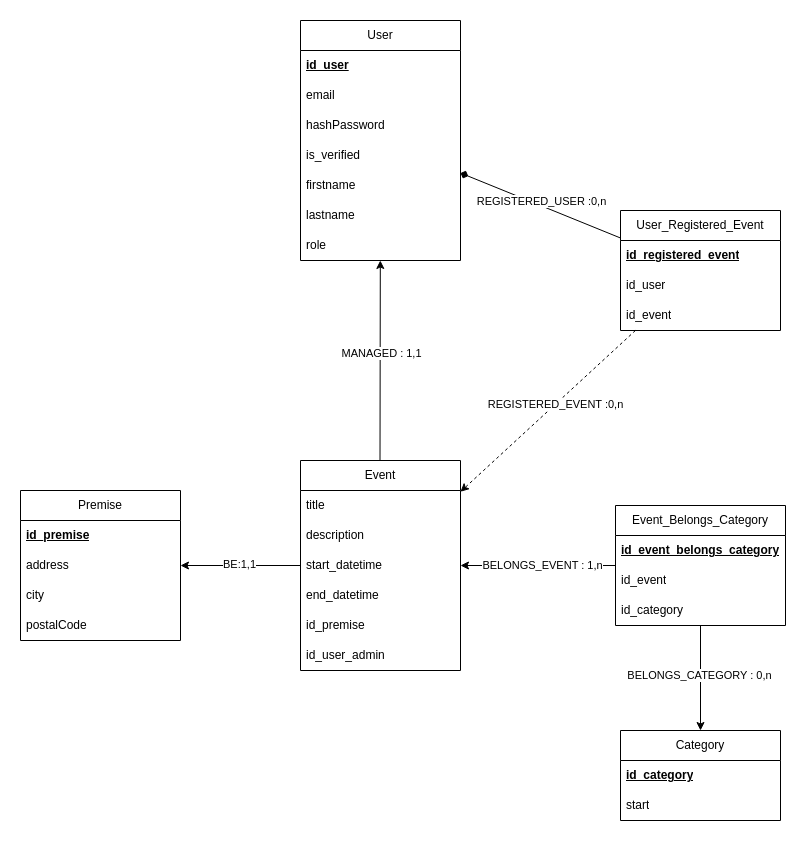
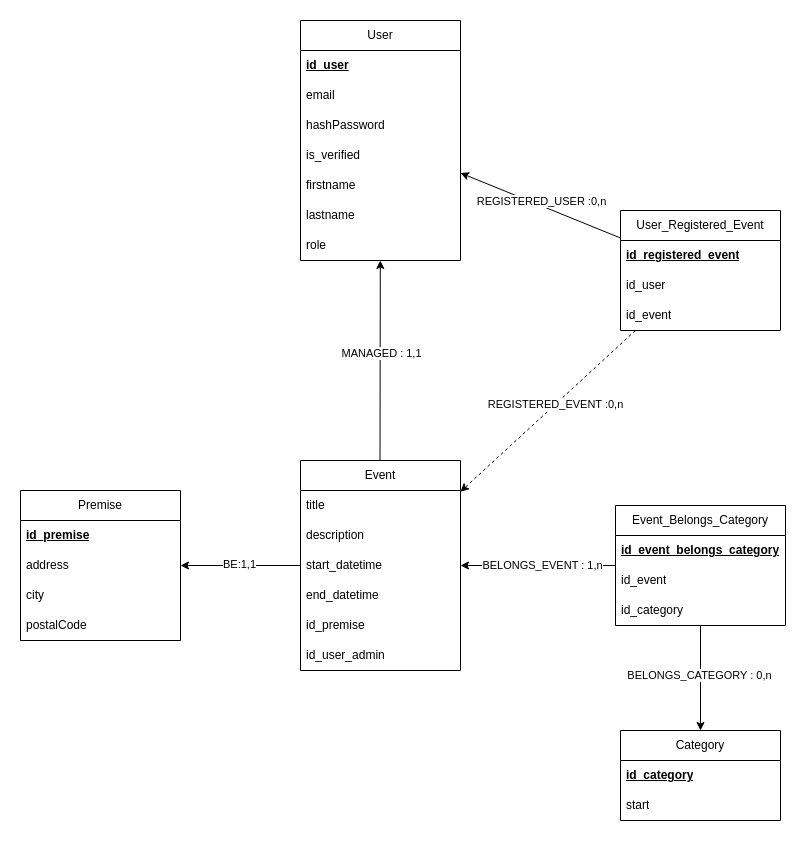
edge "User_Registered_Event" -> "User": arrowhead diamond -> classic
